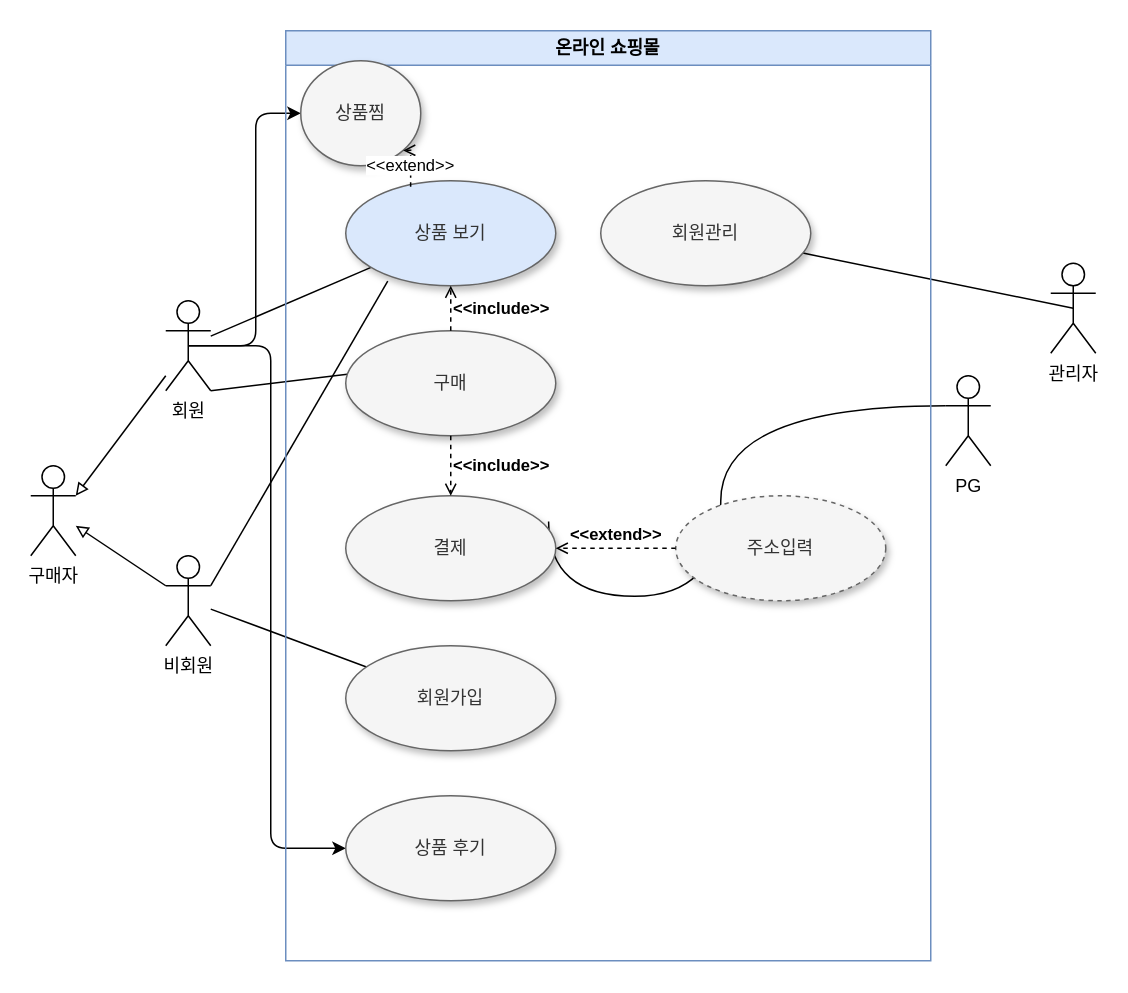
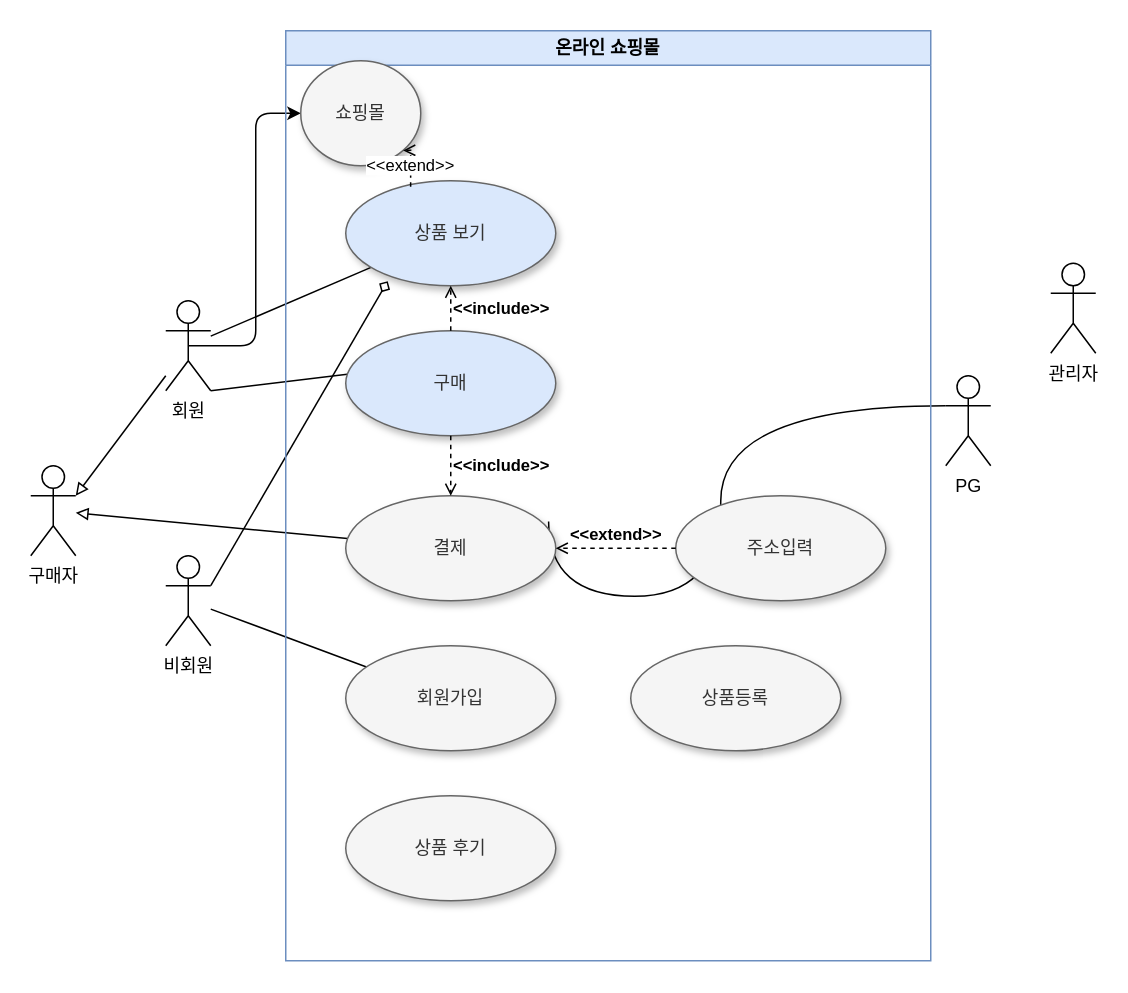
node "상품찜": label "상품찜" -> "쇼핑몰"
node "회원관리": removed
edge "회원관리" -- "관리자": removed
edge "상품 보기" -- "비회원": arrowhead none -> diamond
node "구매": fillcolor #f5f5f5 -> #dae8fc
node "주소입력": style dashed -> solid
edge "비회원" -> "구매자": now "결제" -> "구매자"
edge "회원" -> "상품 후기": removed
node "상품등록": added
